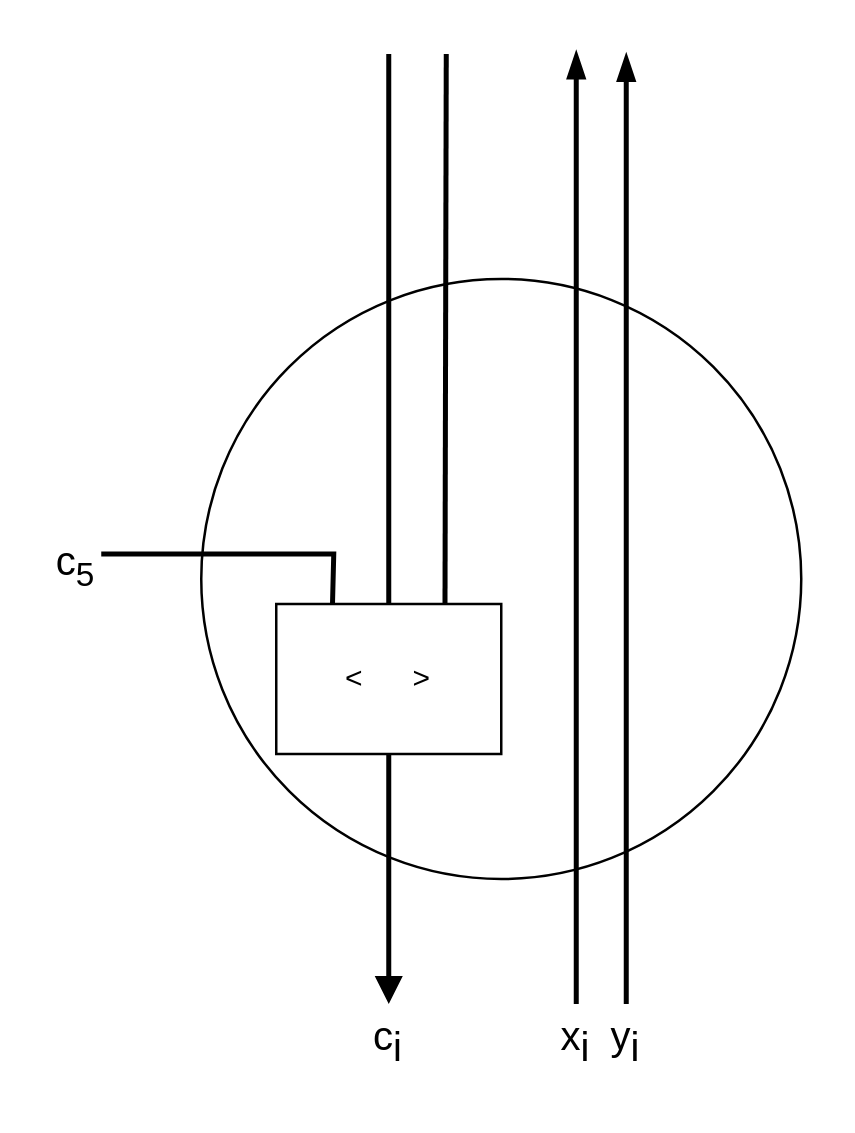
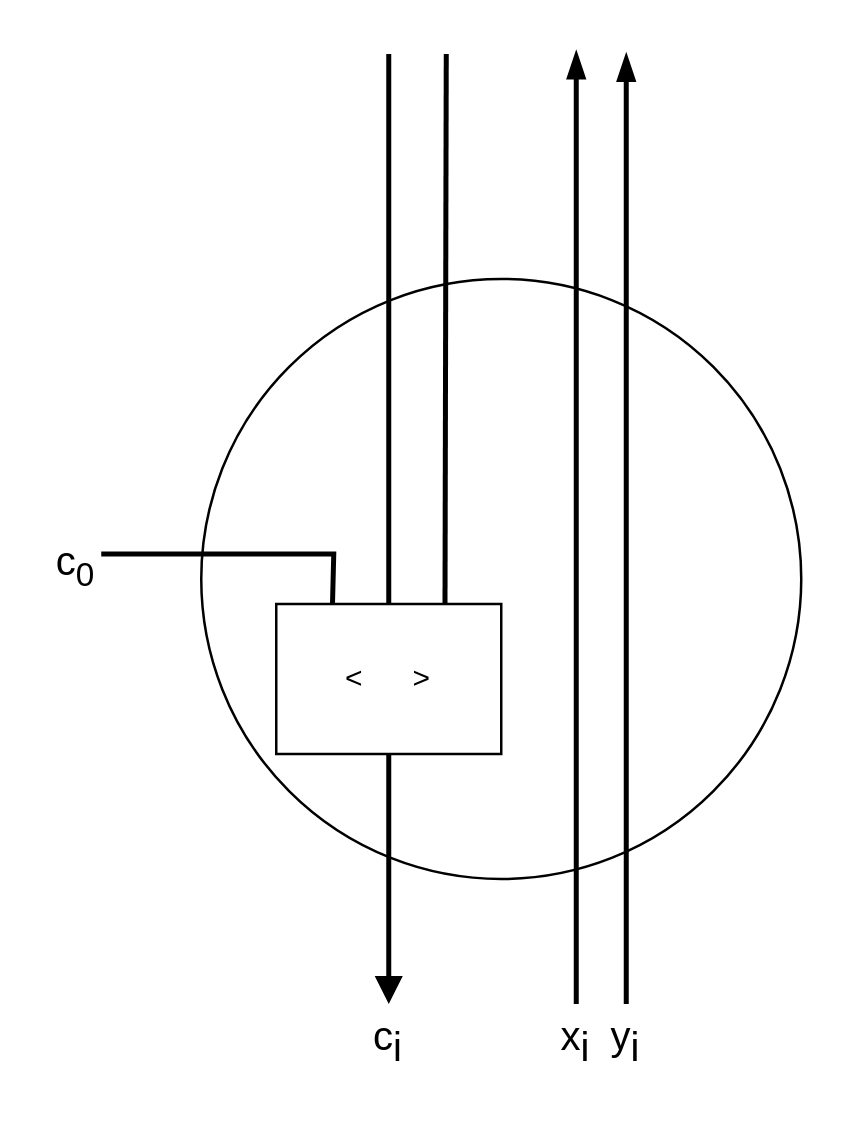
node "c5": label "c5" -> "c0"
